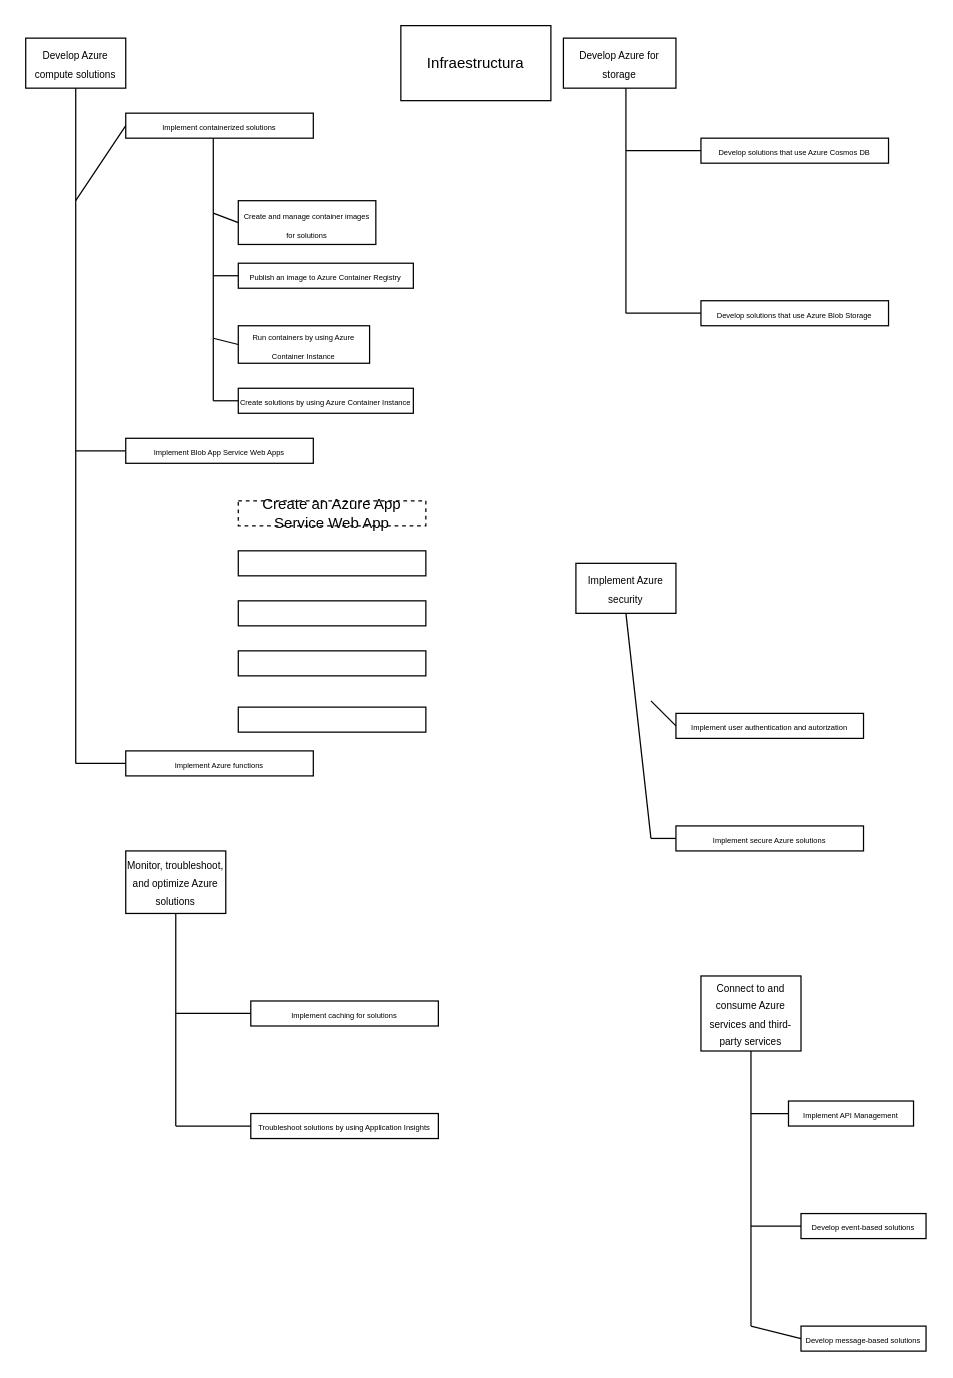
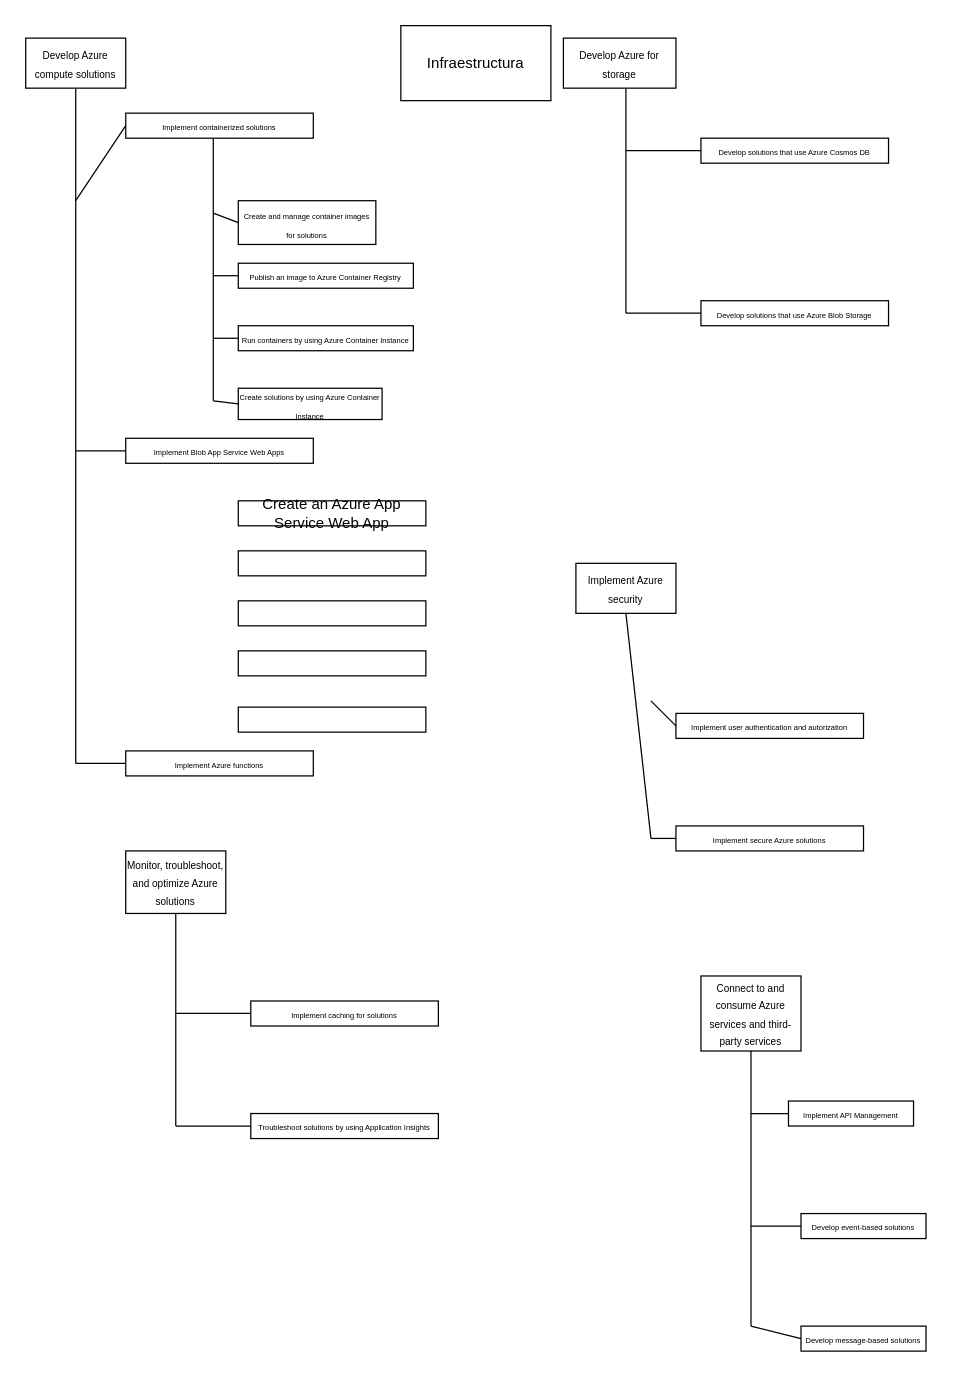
node "Run containers by using Azure Container Instance": size 131x38 -> 175x25
node "Create solutions by using Azure Container Instance": size 175x25 -> 144x31
node "Create an Azure App Service Web App": style dashed -> solid
